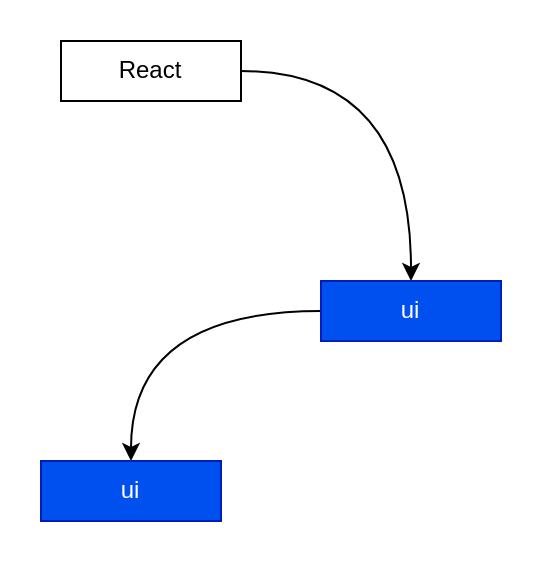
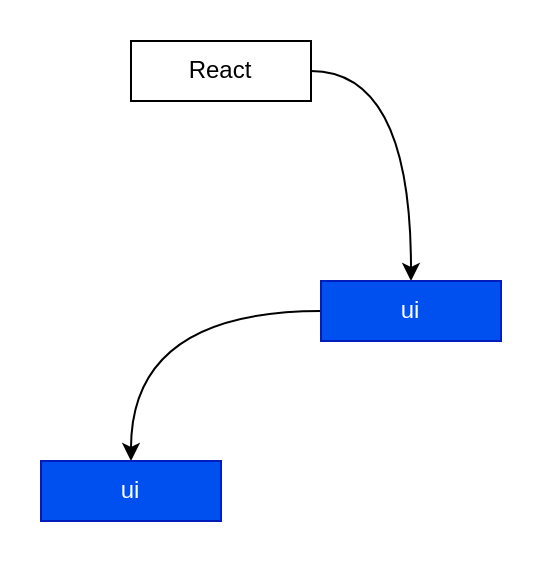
node "React": moved (151, 71) -> (221, 71)
